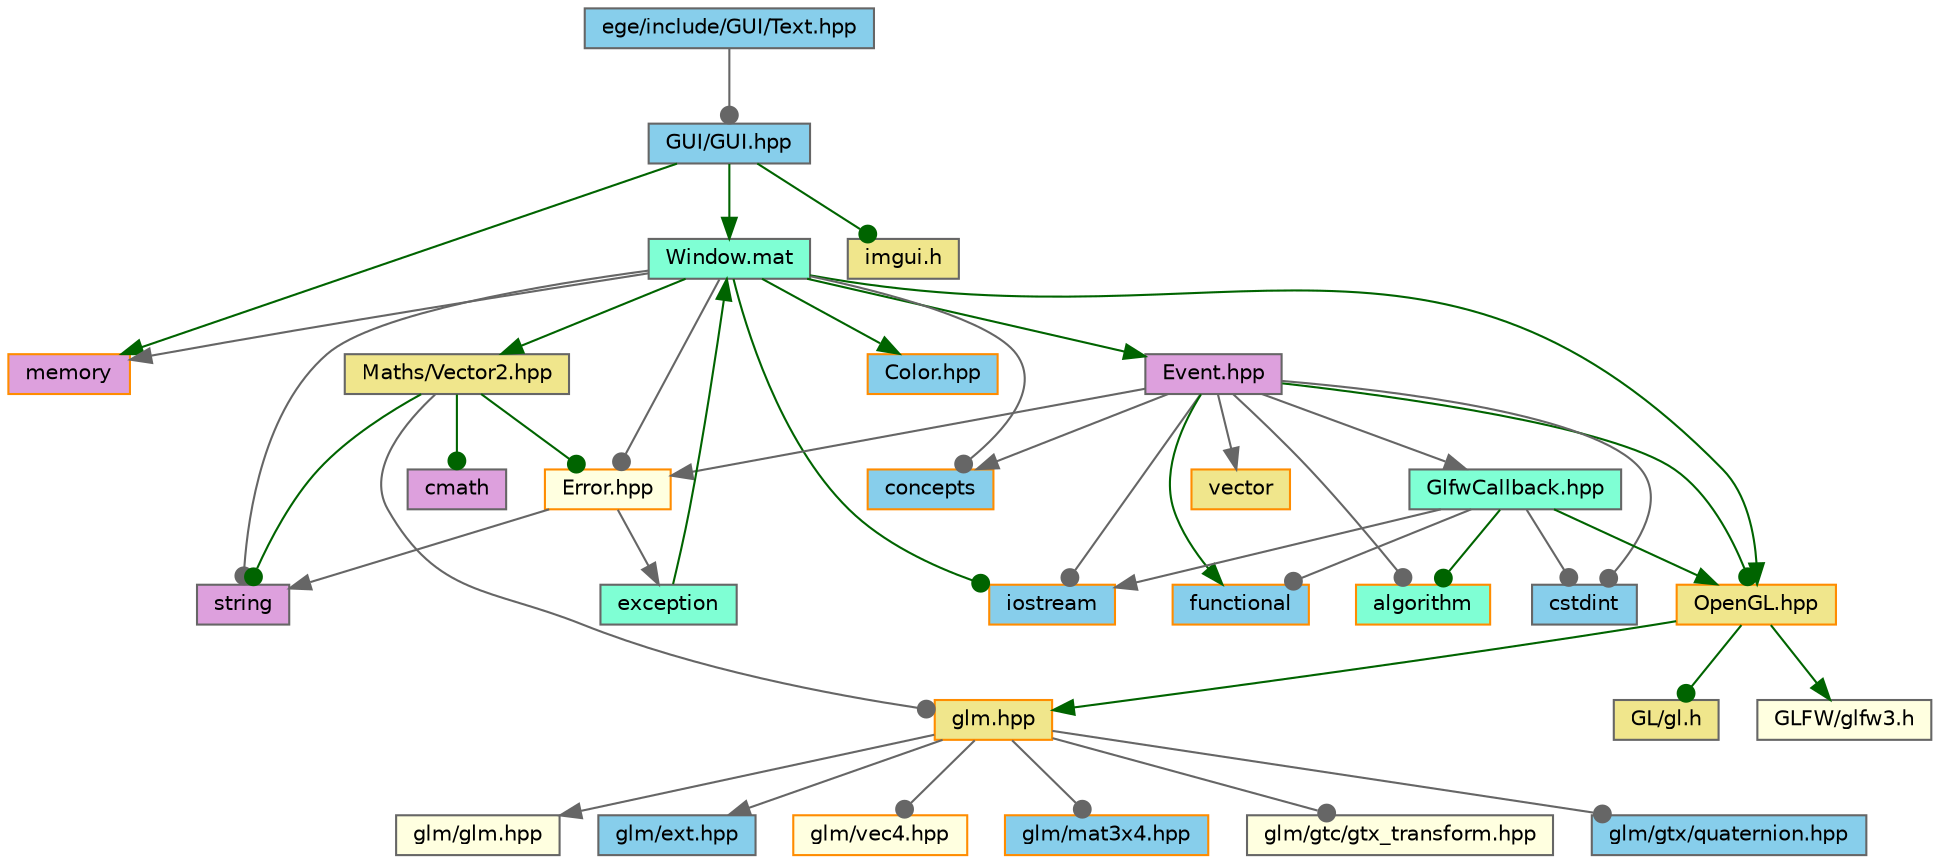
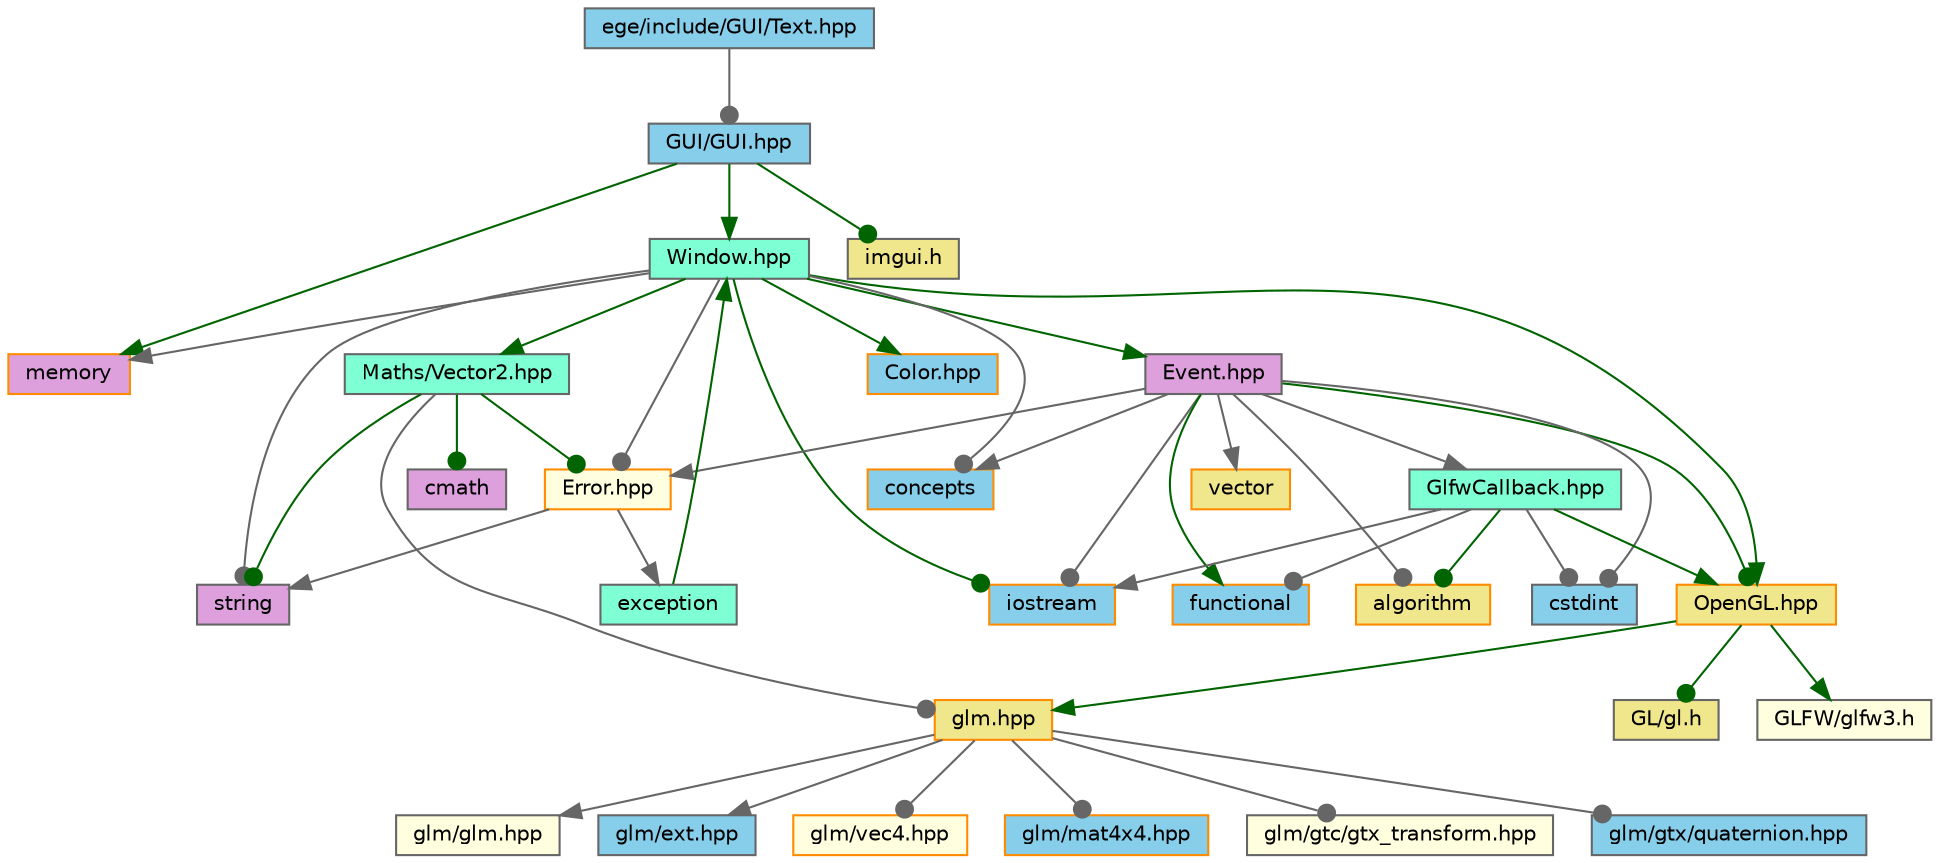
node "Window.mat": label "Window.mat" -> "Window.hpp"
node "Maths/Vector2.hpp": fillcolor khaki -> aquamarine
node "algorithm": fillcolor aquamarine -> khaki
node "glm/mat3x4.hpp": label "glm/mat3x4.hpp" -> "glm/mat4x4.hpp"
